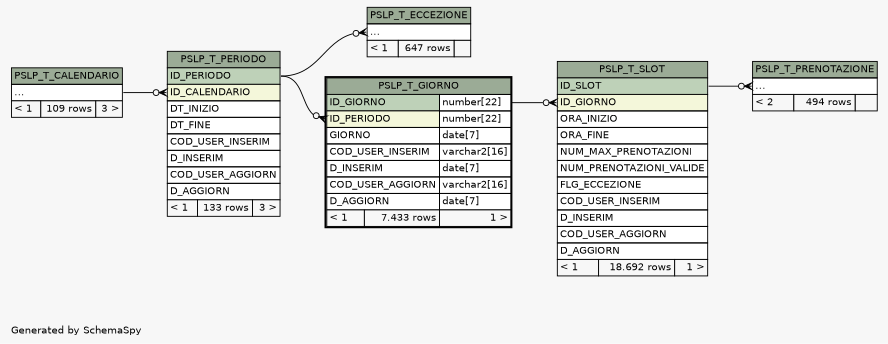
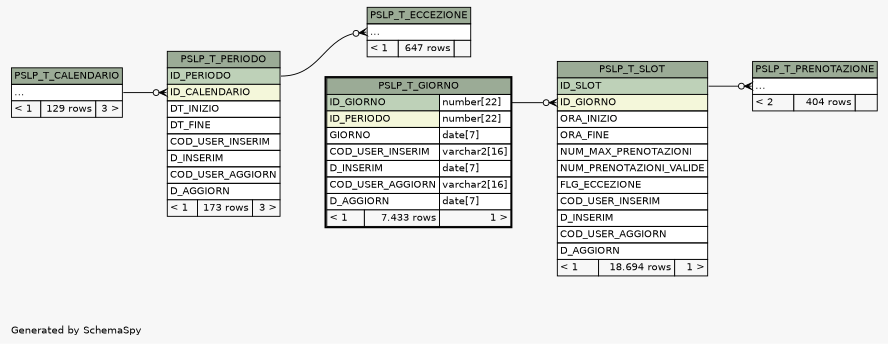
edge "PSLP_T_PERIODO" -> "PSLP_T_GIORNO": removed
node "PSLP_T_PRENOTAZIONE": text "494 rows" -> "404 rows"
node "PSLP_T_CALENDARIO": text "109 rows" -> "129 rows"
node "PSLP_T_PERIODO": text "133 rows" -> "173 rows"
node "PSLP_T_SLOT": text "18.692 rows" -> "18.694 rows"
